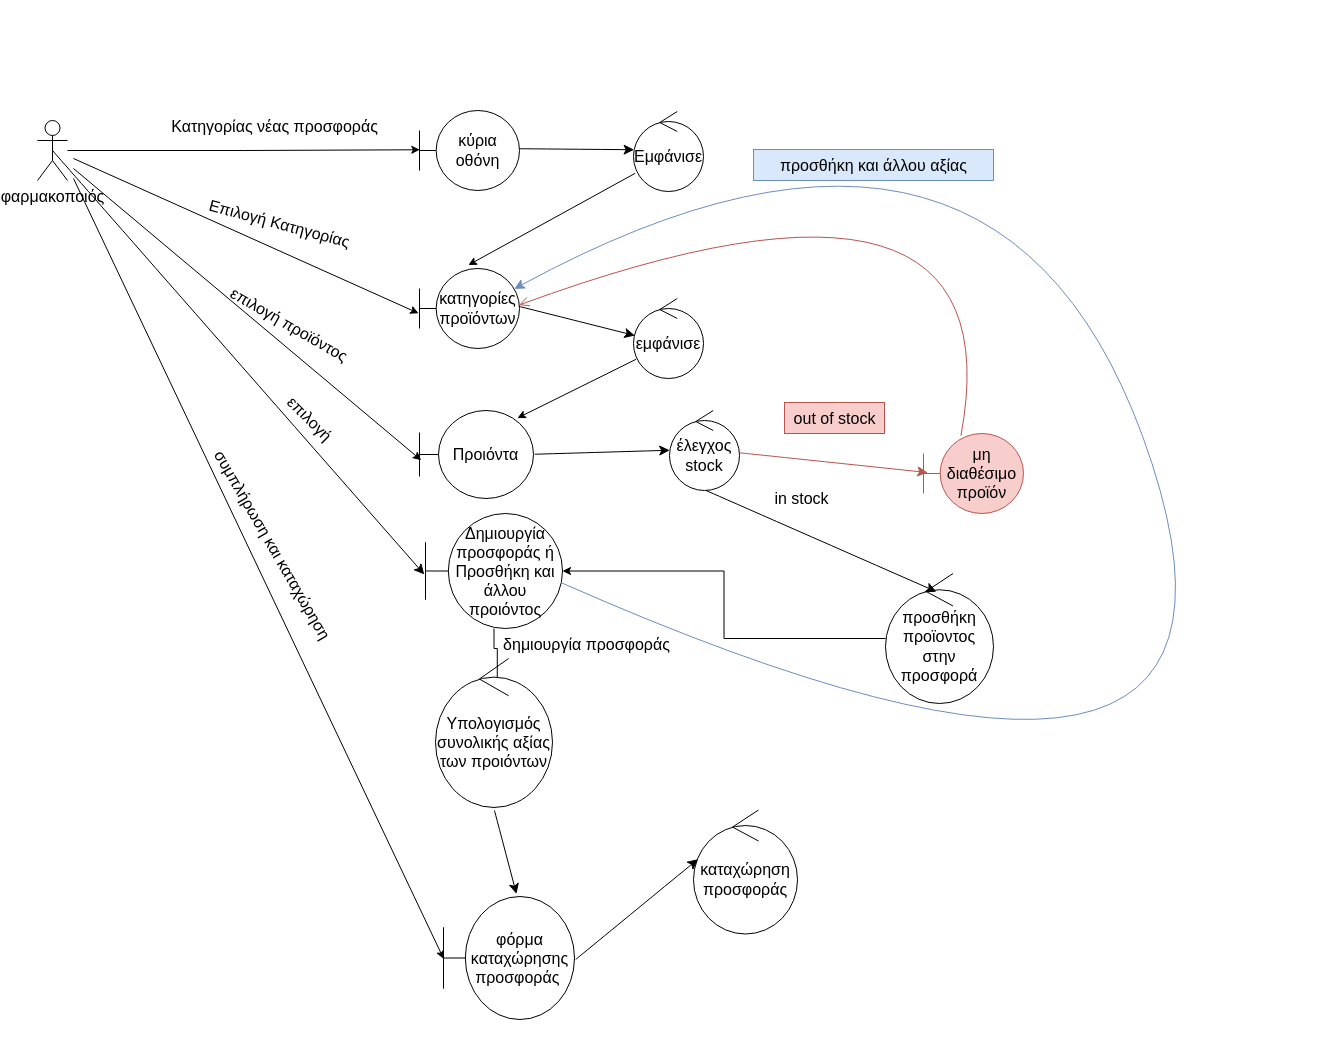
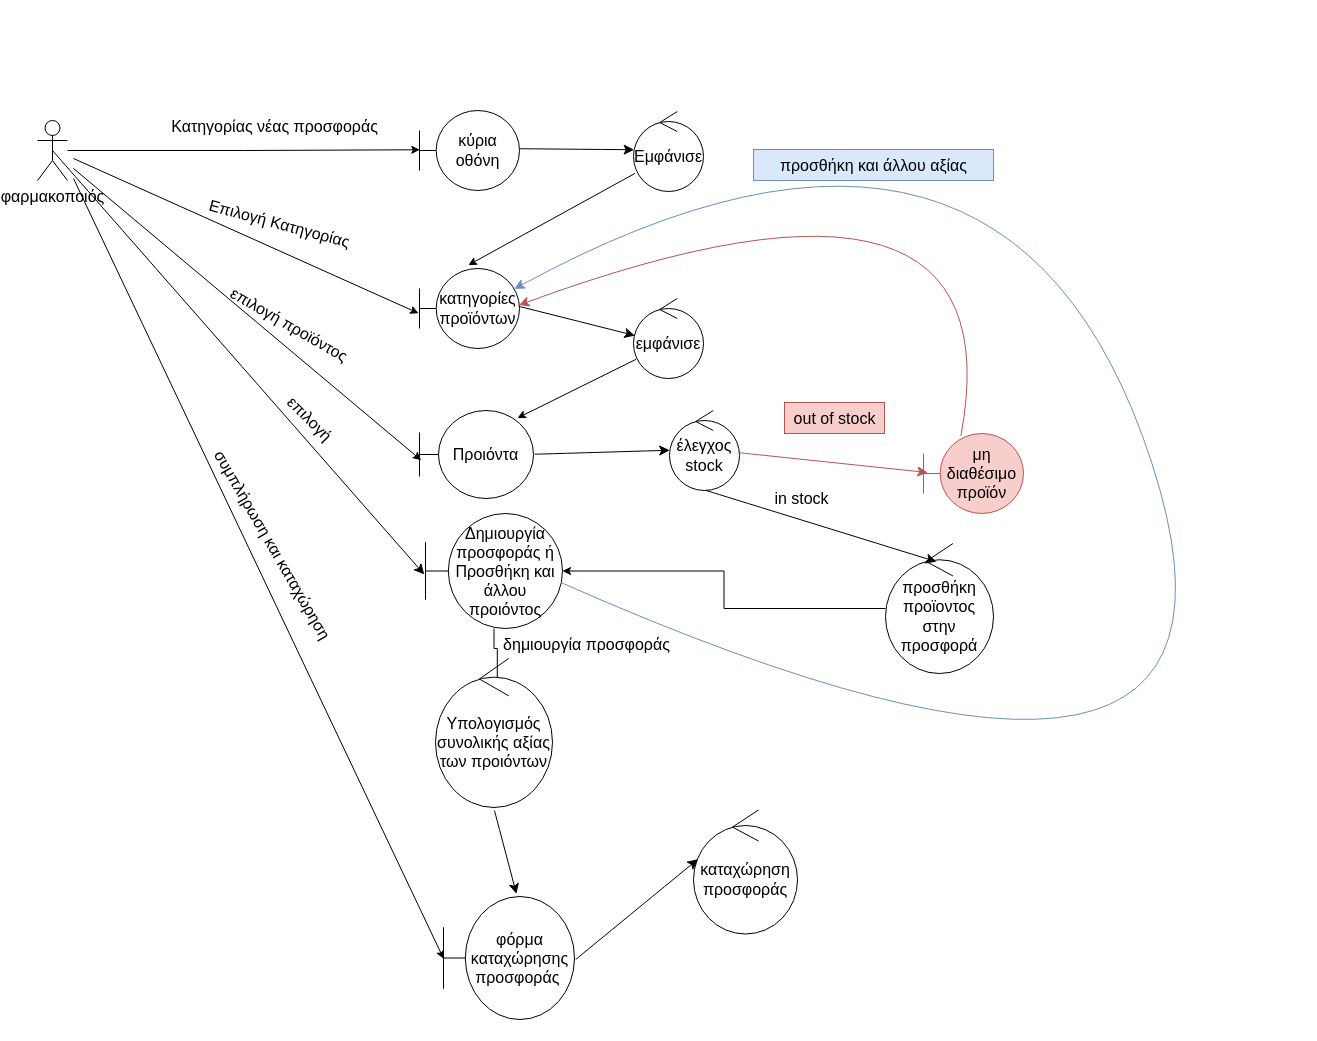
edge "μη διαθέσιμο προϊόν" -> "κατηγορίες προϊόντων": arrowhead open -> classic
node "προσθήκη προϊοντος στην προσφορά": moved (940, 639) -> (940, 609)
